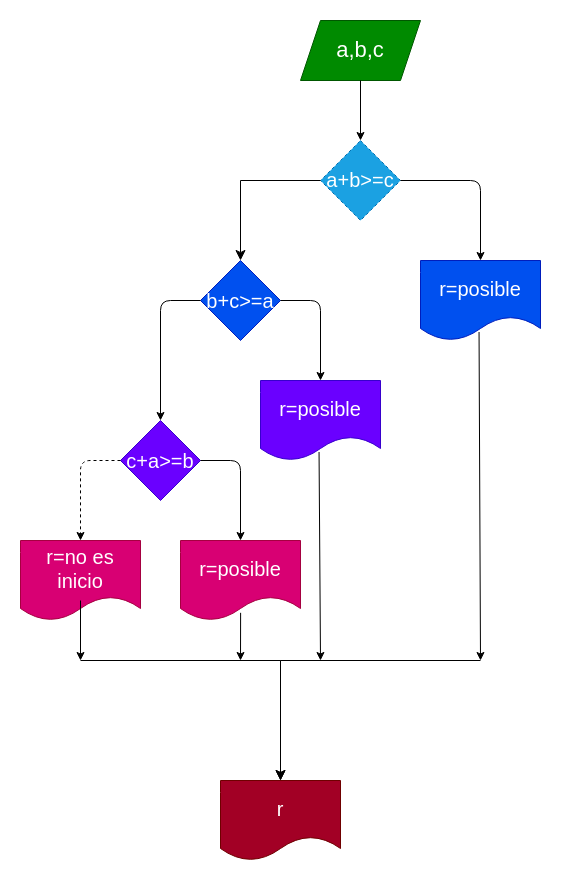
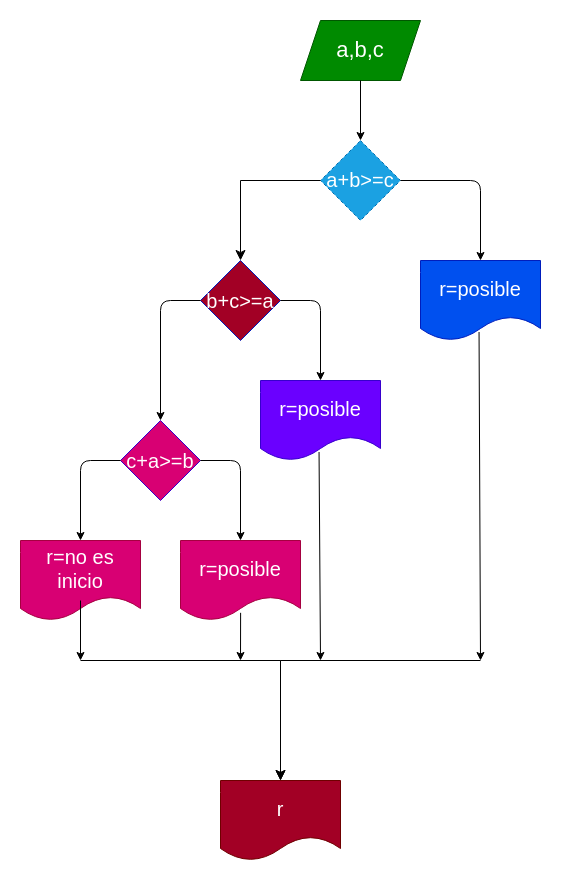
node "b+c>=a": fillcolor #0050ef -> #a20025
node "c+a>=b": fillcolor #6a00ff -> #d80073
edge "c+a>=b" -> "r=no es inicio": style dashed -> solid
